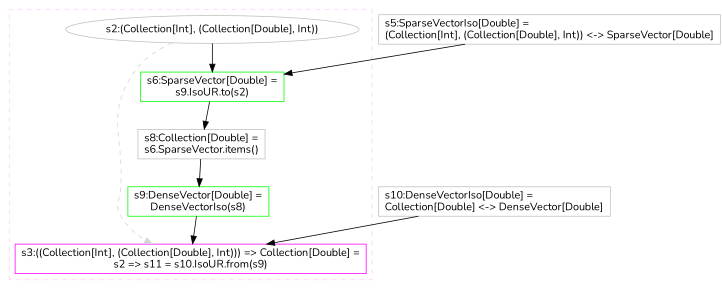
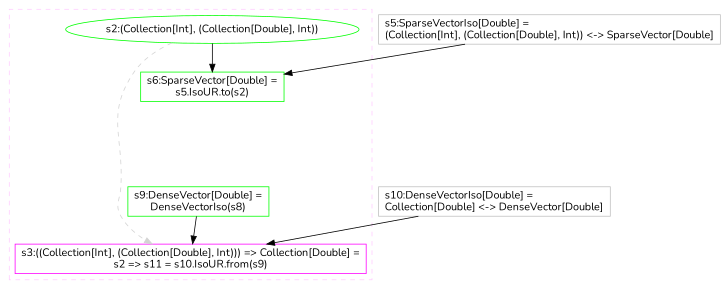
node "s2:(Collection[Int], (Collection[Double], Int))": color gray -> green
node "s6:SparseVector[Double] = s9.IsoUR.to(s2)": label "s6:SparseVector[Double] = s9.IsoUR.to(s2)" -> "s6:SparseVector[Double] = s5.IsoUR.to(s2)"
node "s8:Collection[Double] = s6.SparseVector.items()": removed
